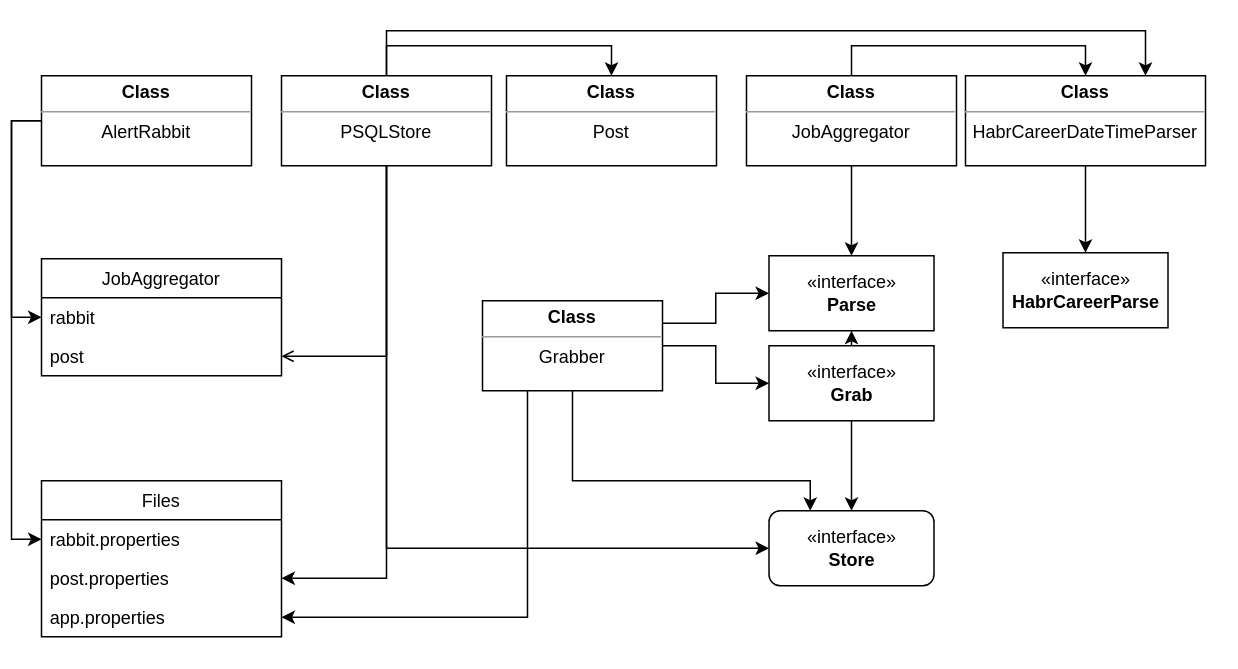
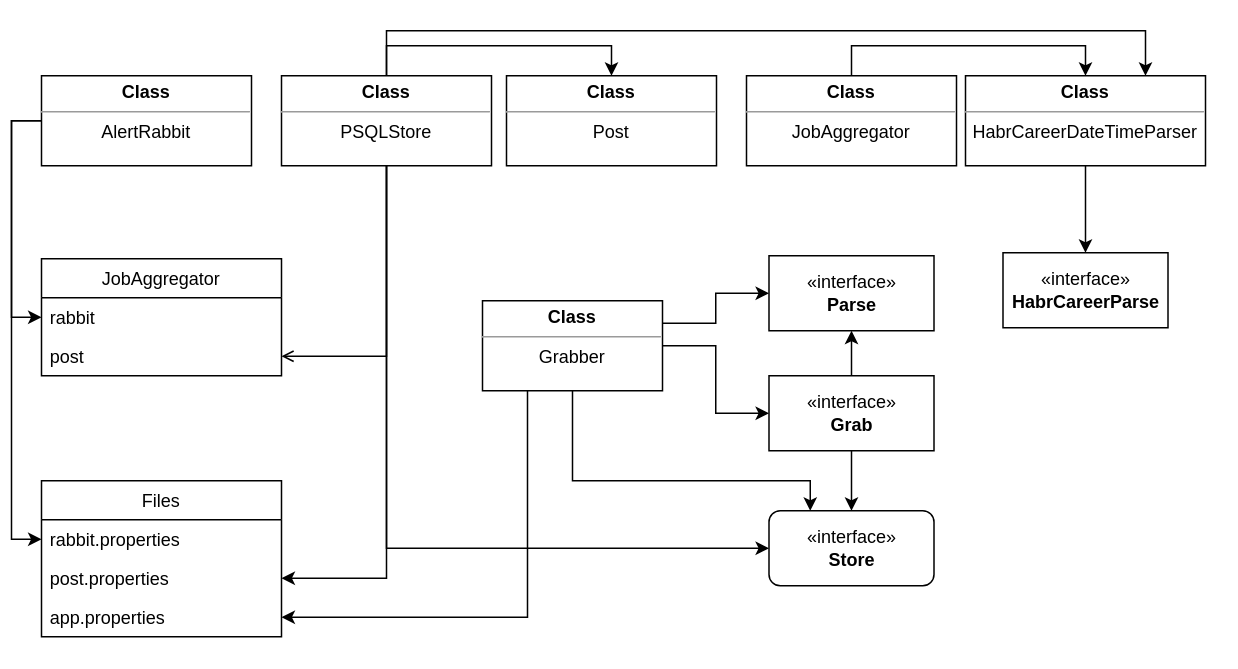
edge "Class JobAggregator" -> "«interface» Parse": removed
node "«interface» Grab": moved (851, 383) -> (851, 413)
